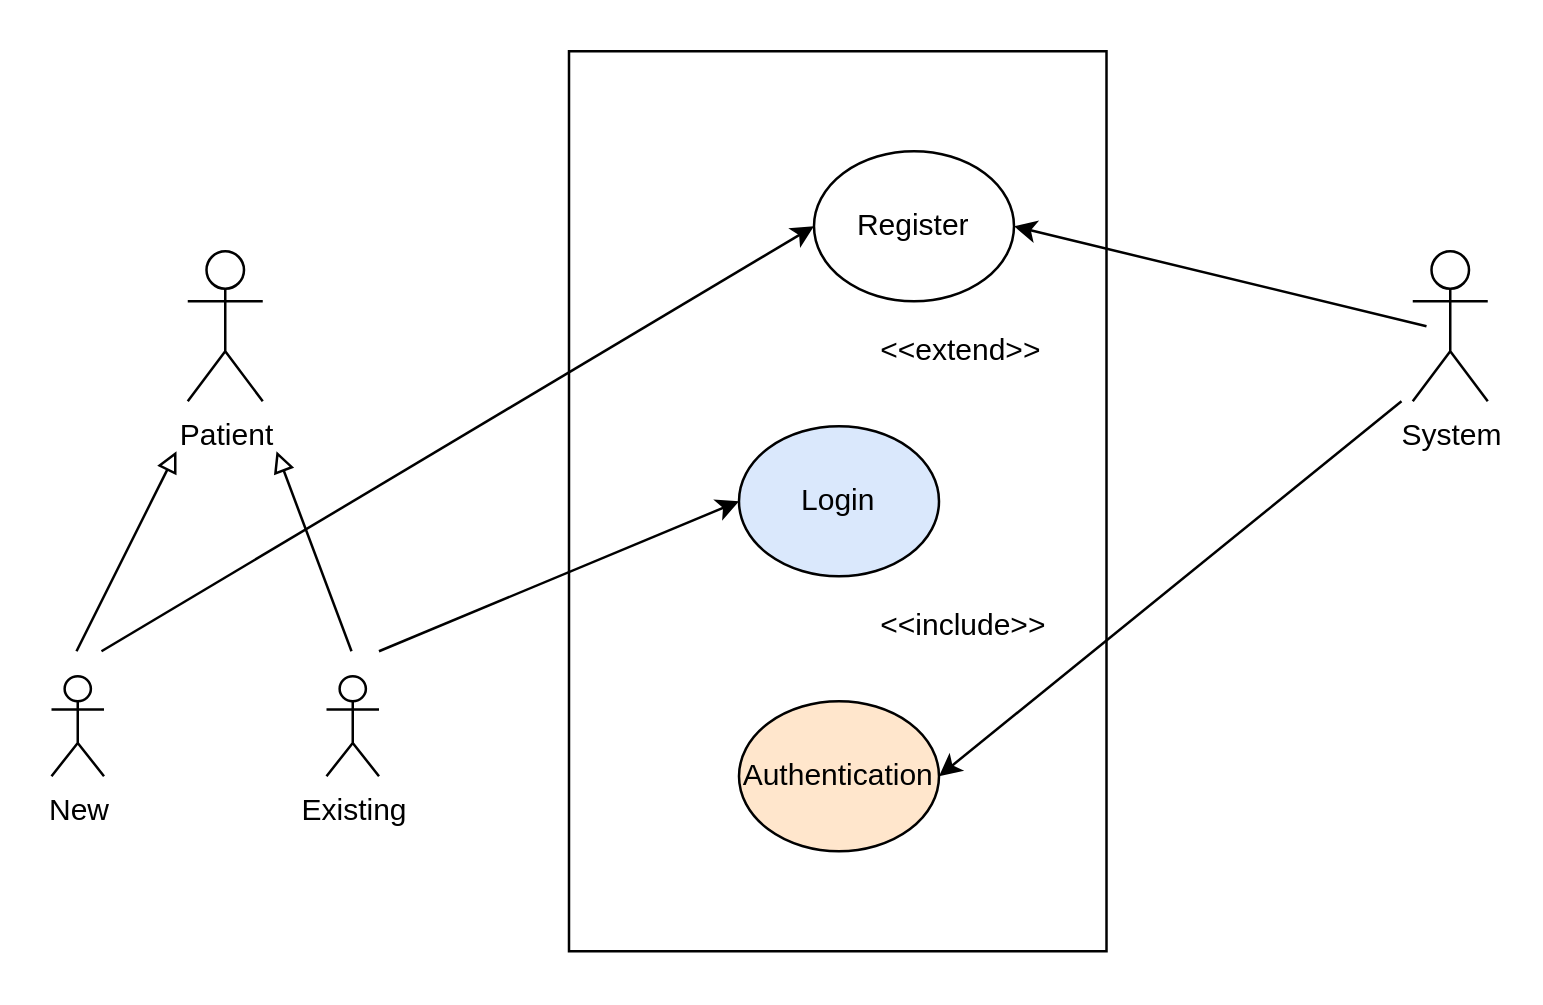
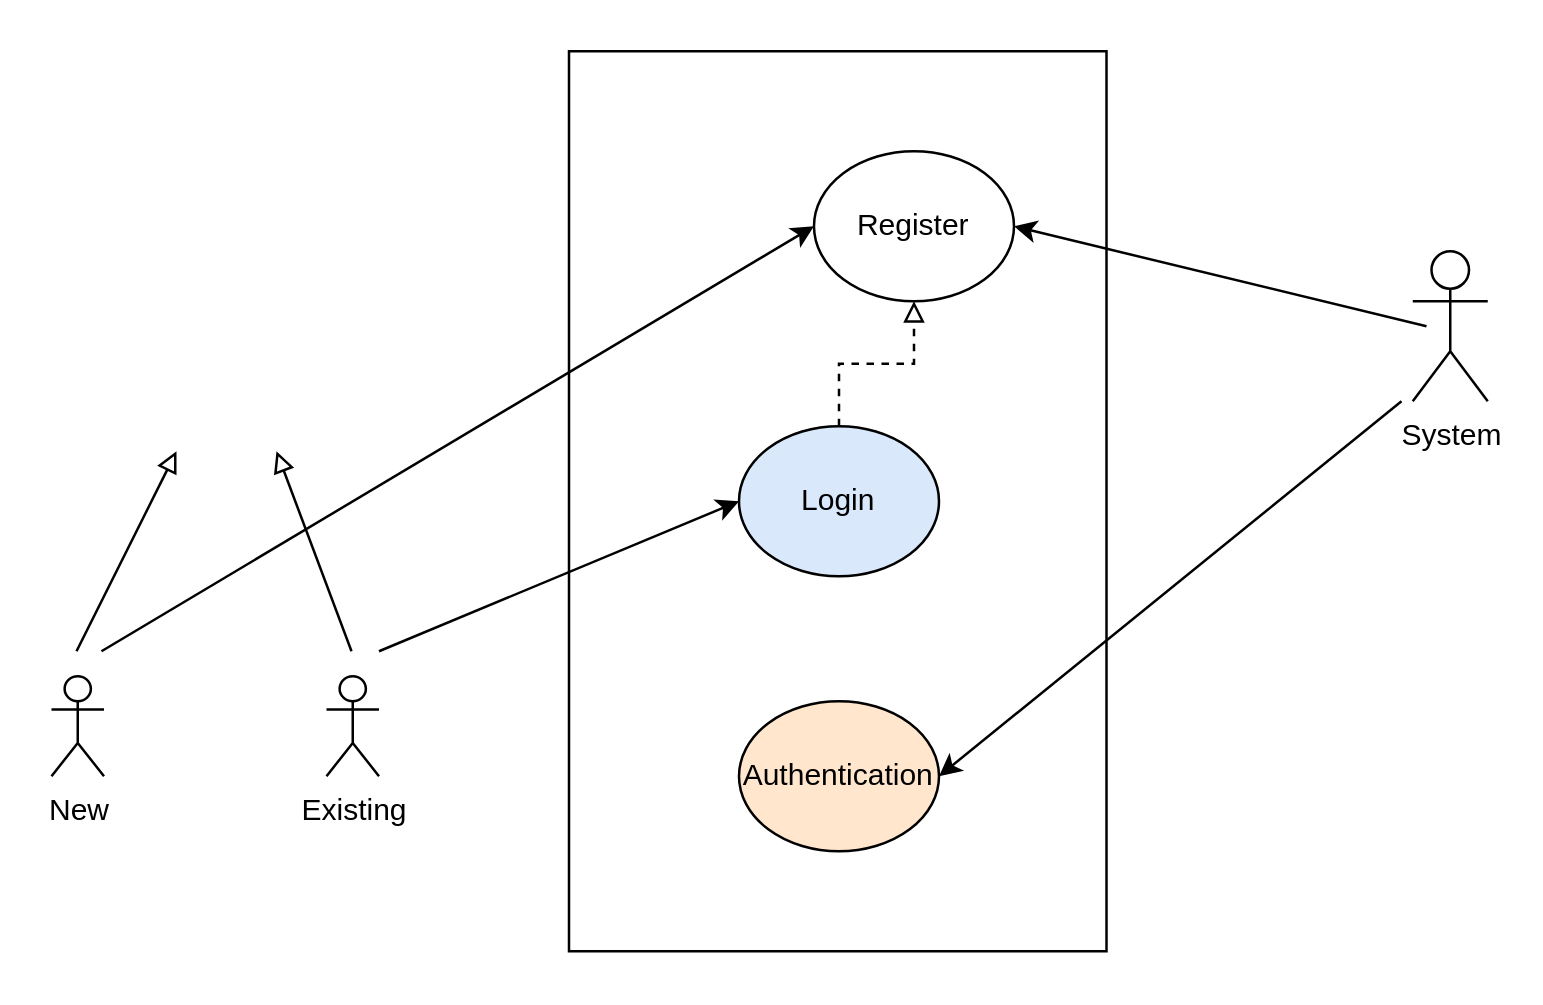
node "Patient": removed
node "<<extend>>": removed
edge "Login" -> "Register": added
node "<<include>>": removed
